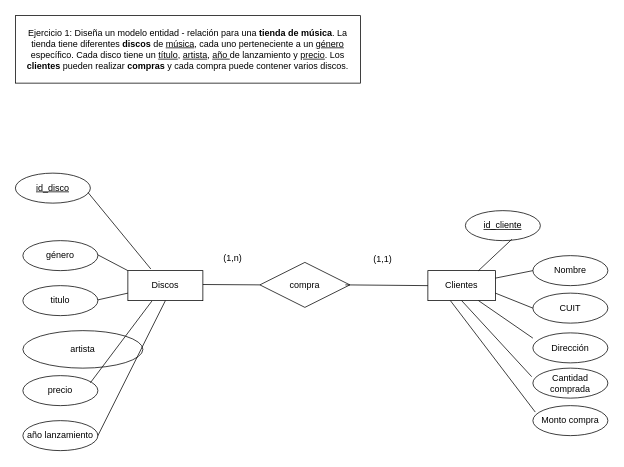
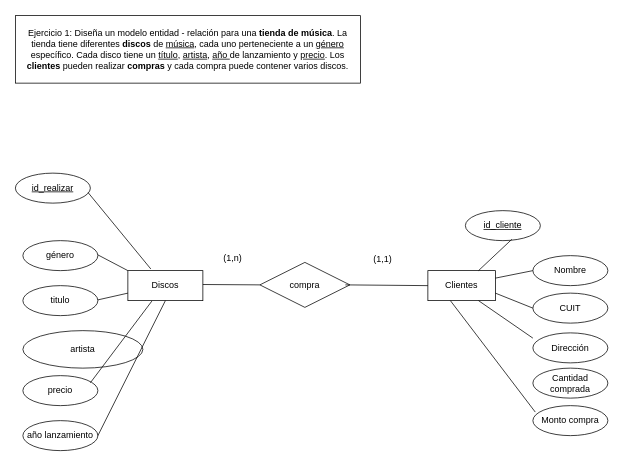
node "id_disco": label "id_disco" -> "id_realizar"
edge "Clientes" -- "Cantidad comprada": removed
